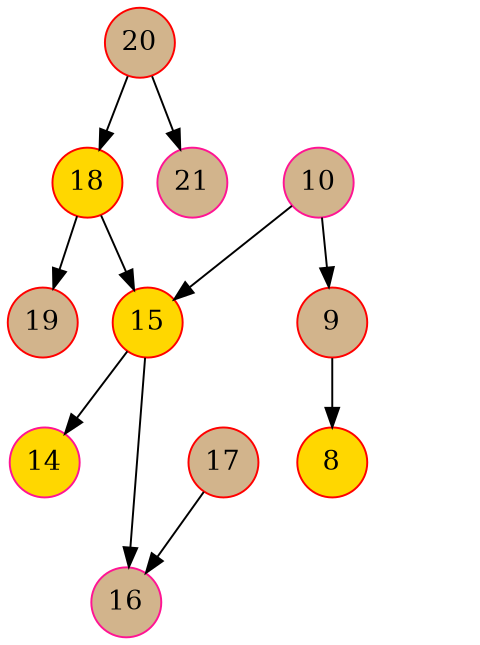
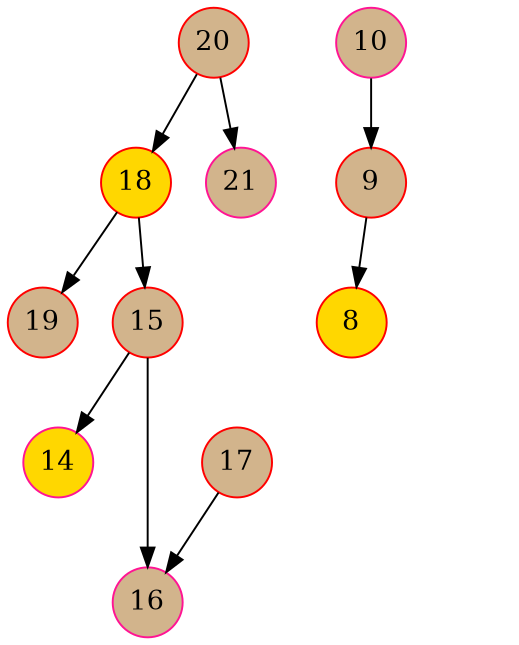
edge "10" -> "15": removed
node "15": fillcolor gold -> tan
